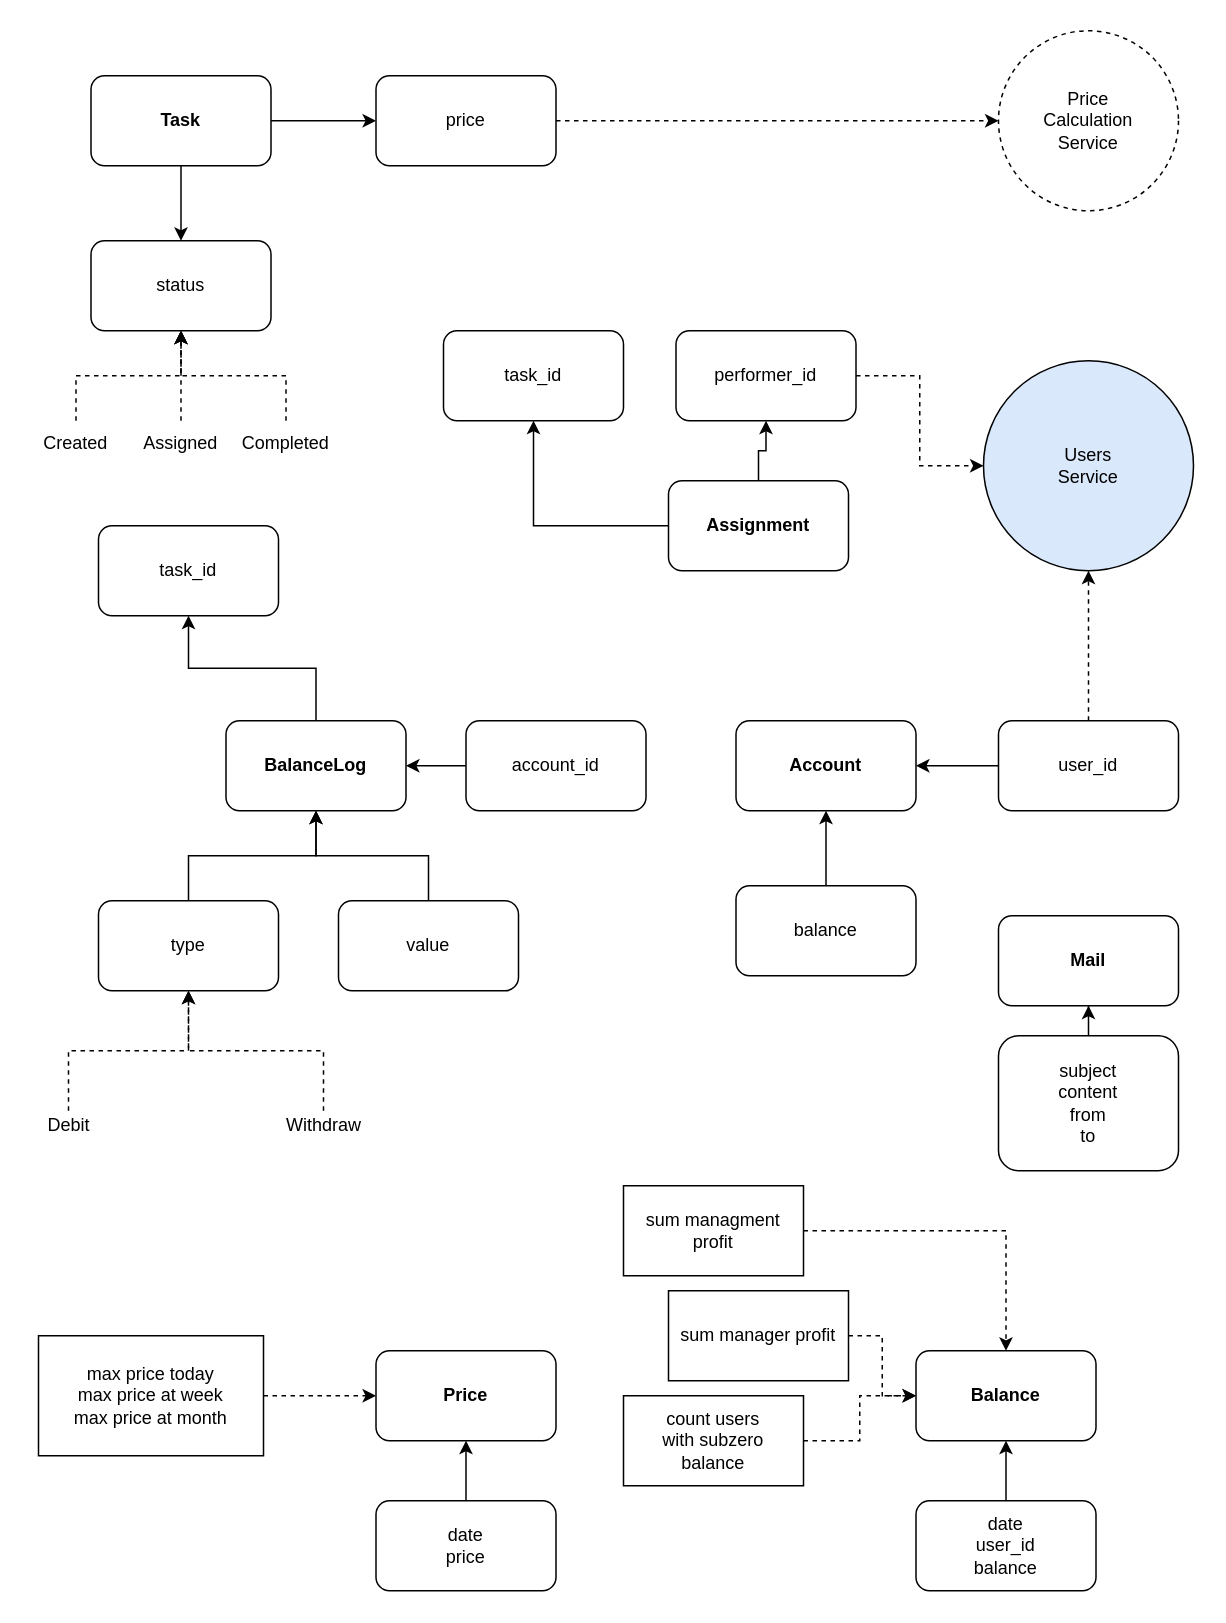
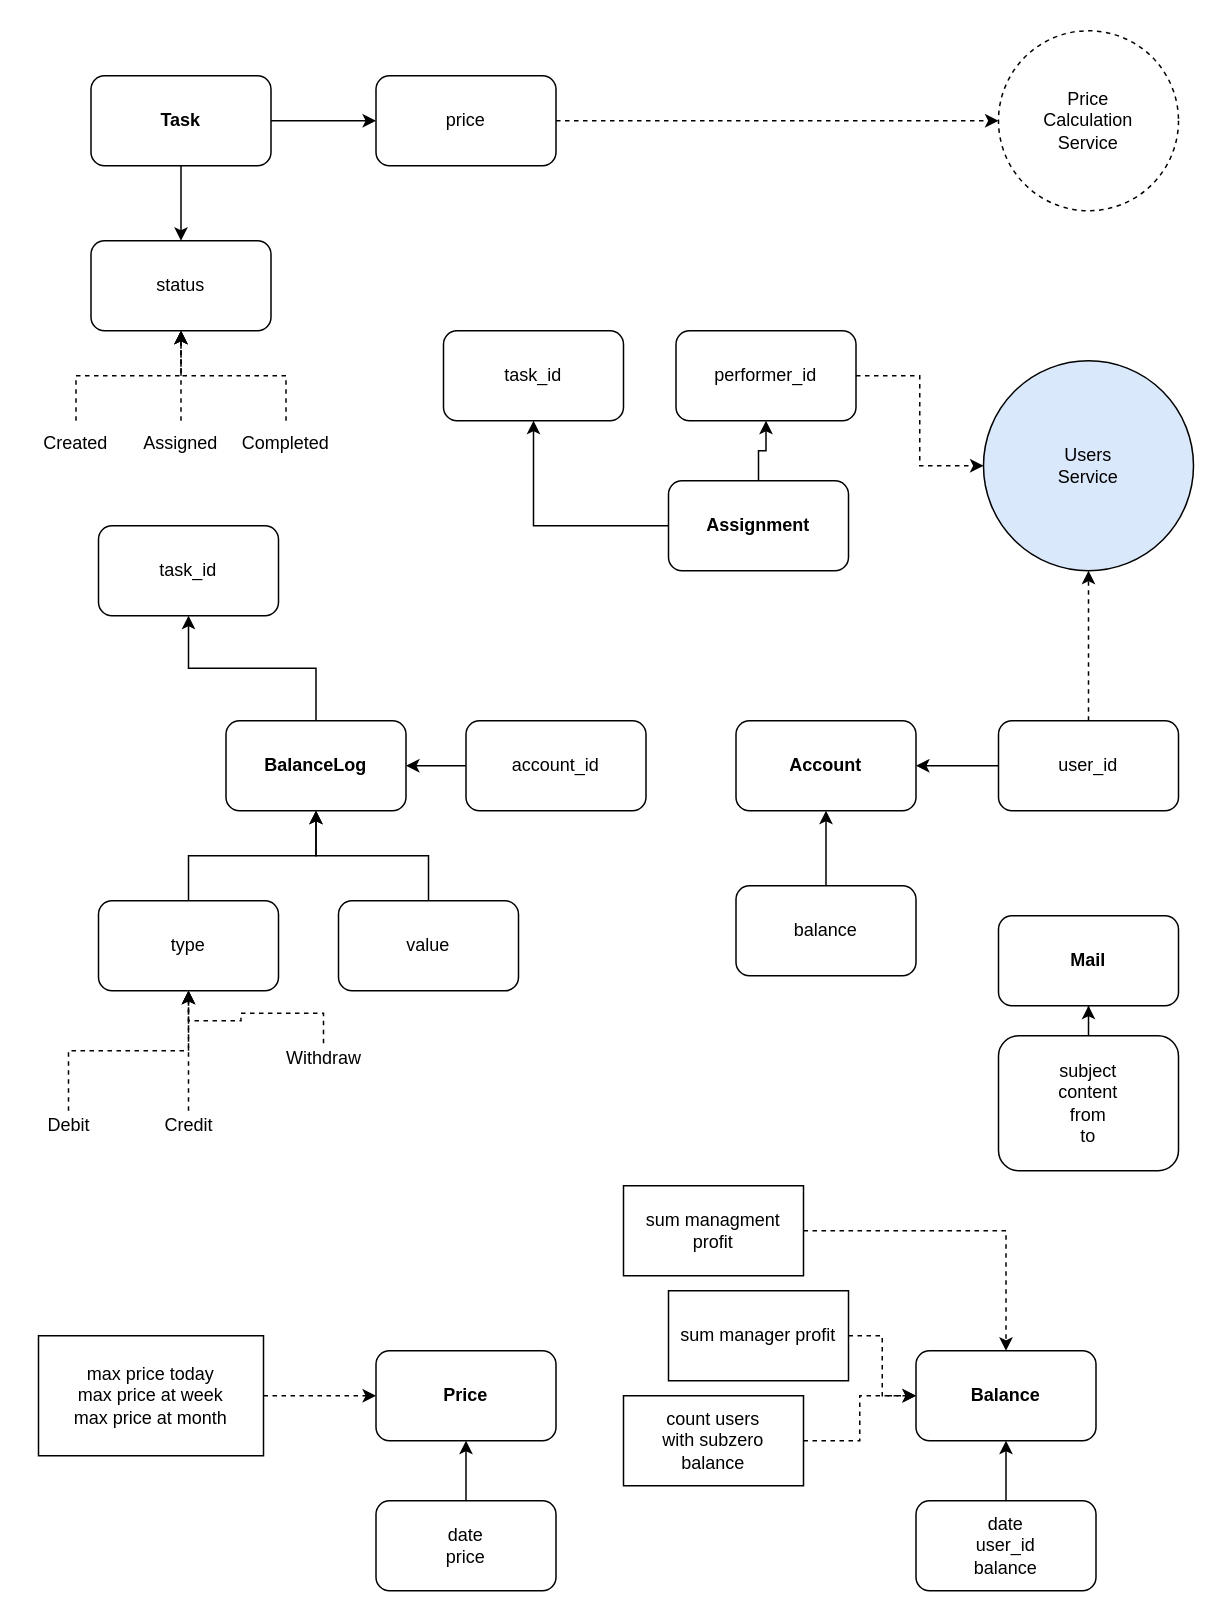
edge "Credit" -> "type": added
node "Credit": added
node "Withdraw": moved (323, 1126) -> (323, 1058)
